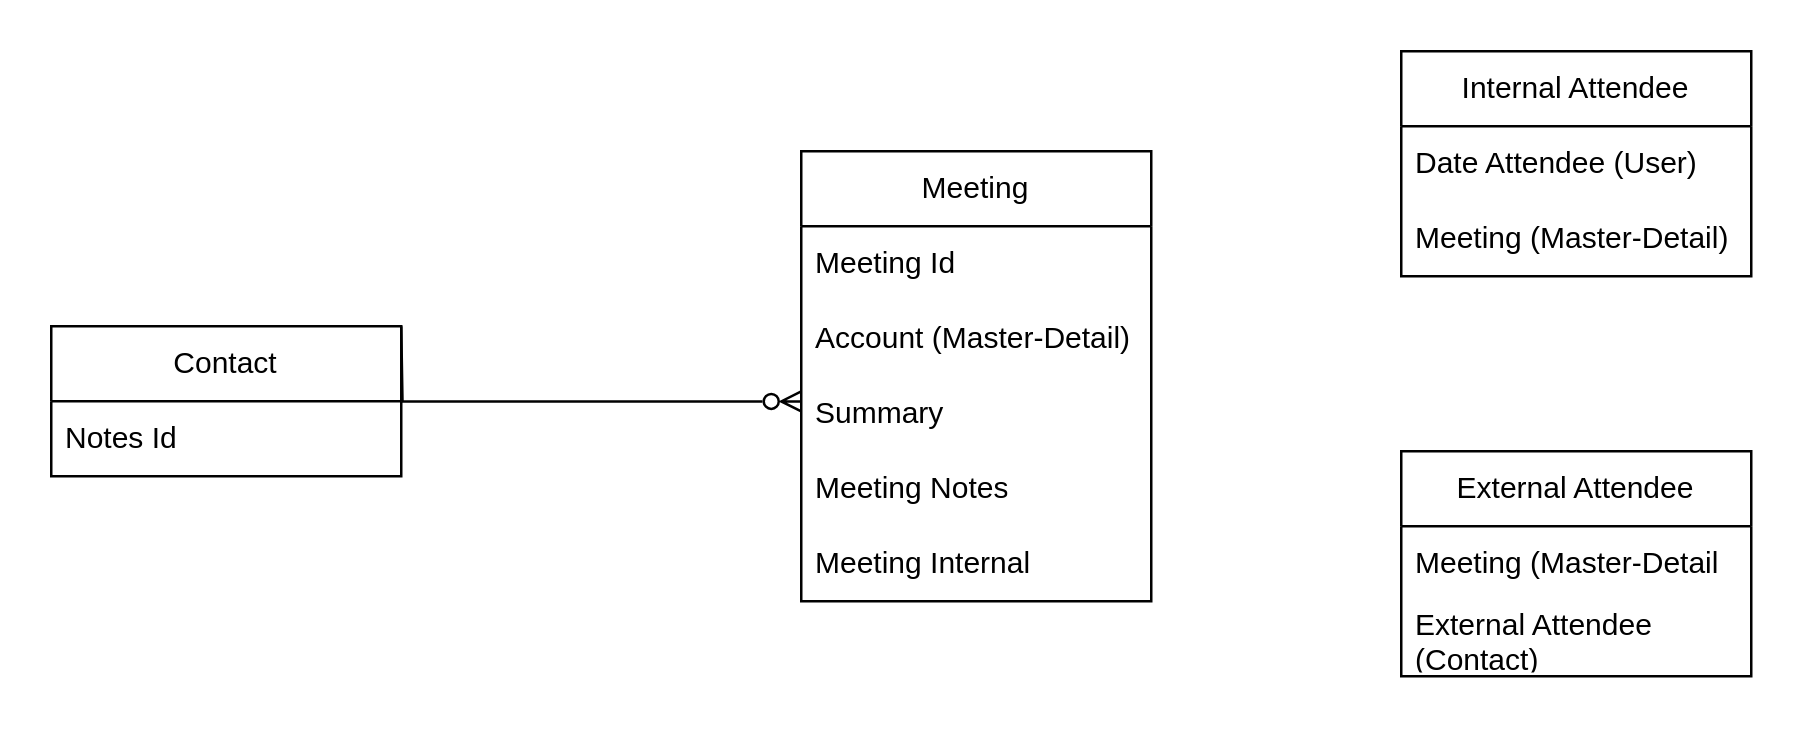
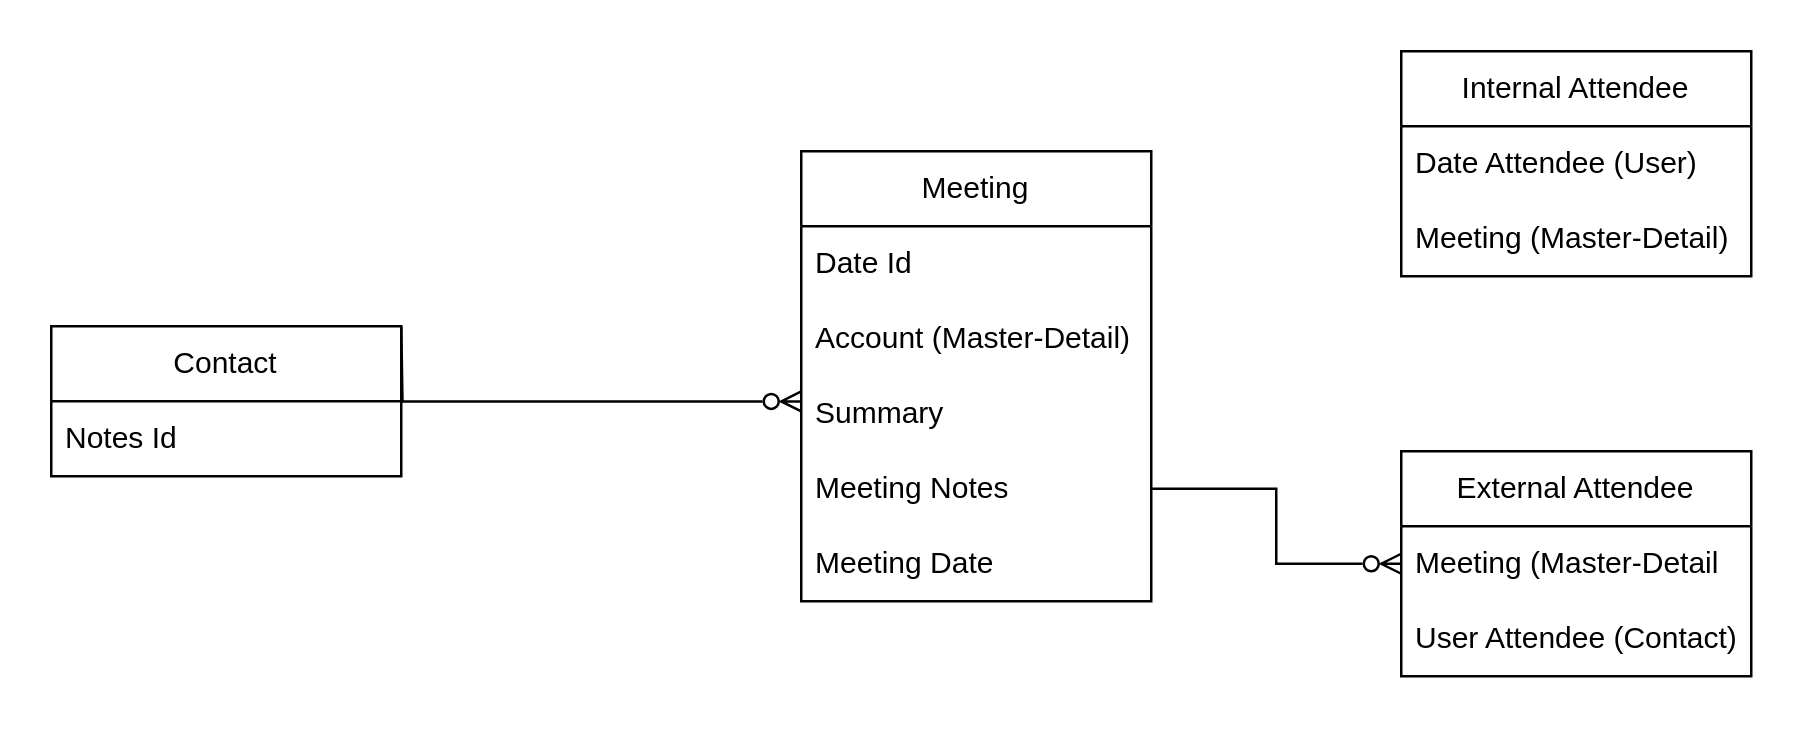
node "Meeting Id": label "Meeting Id" -> "Date Id"
edge "Meeting Notes" -> "Meeting (Master-Detail": added
node "Meeting Internal": label "Meeting Internal" -> "Meeting Date"
node "External Attendee (Contact)": label "External Attendee (Contact)" -> "User Attendee (Contact)"
